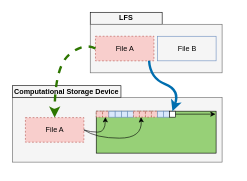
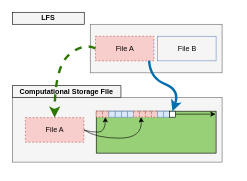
node "LFS": moved (126, 18) -> (48, 18)
node "Computational Storage Device": label "Computational Storage Device" -> "Computational Storage File"
